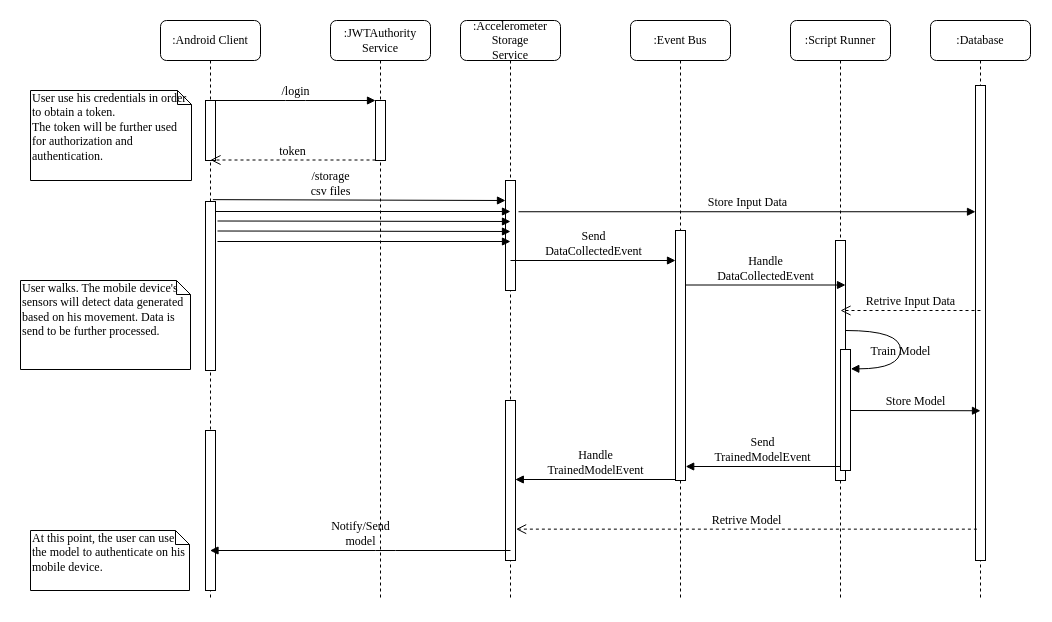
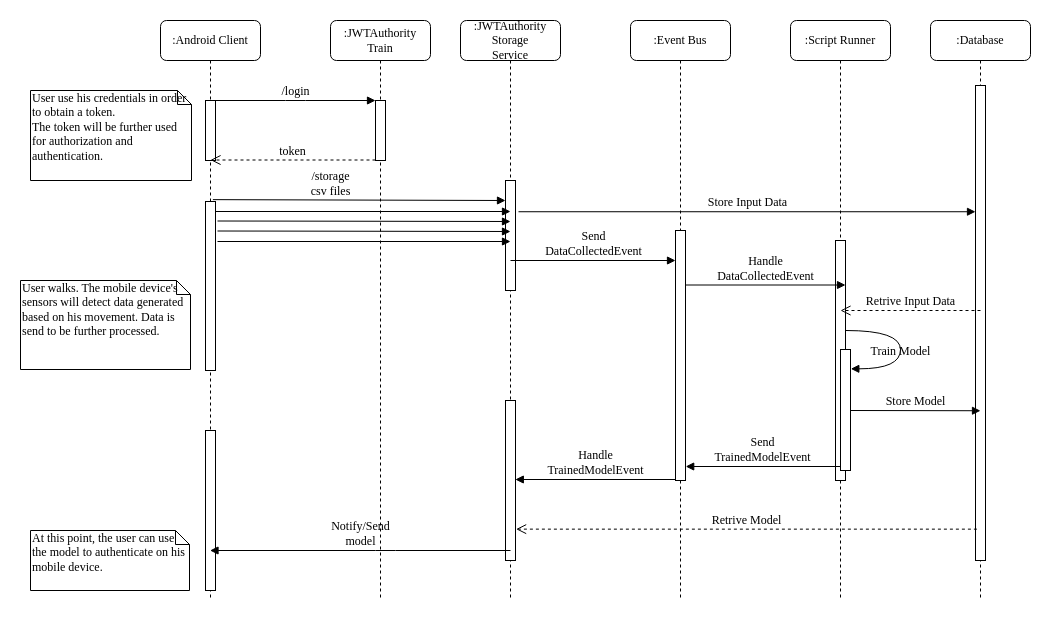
node ":JWTAuthority Service": label ":JWTAuthority Service" -> ":JWTAuthority Train"
node ":Accelerometer Storage Service": label ":Accelerometer Storage Service" -> ":JWTAuthority Storage Service"
